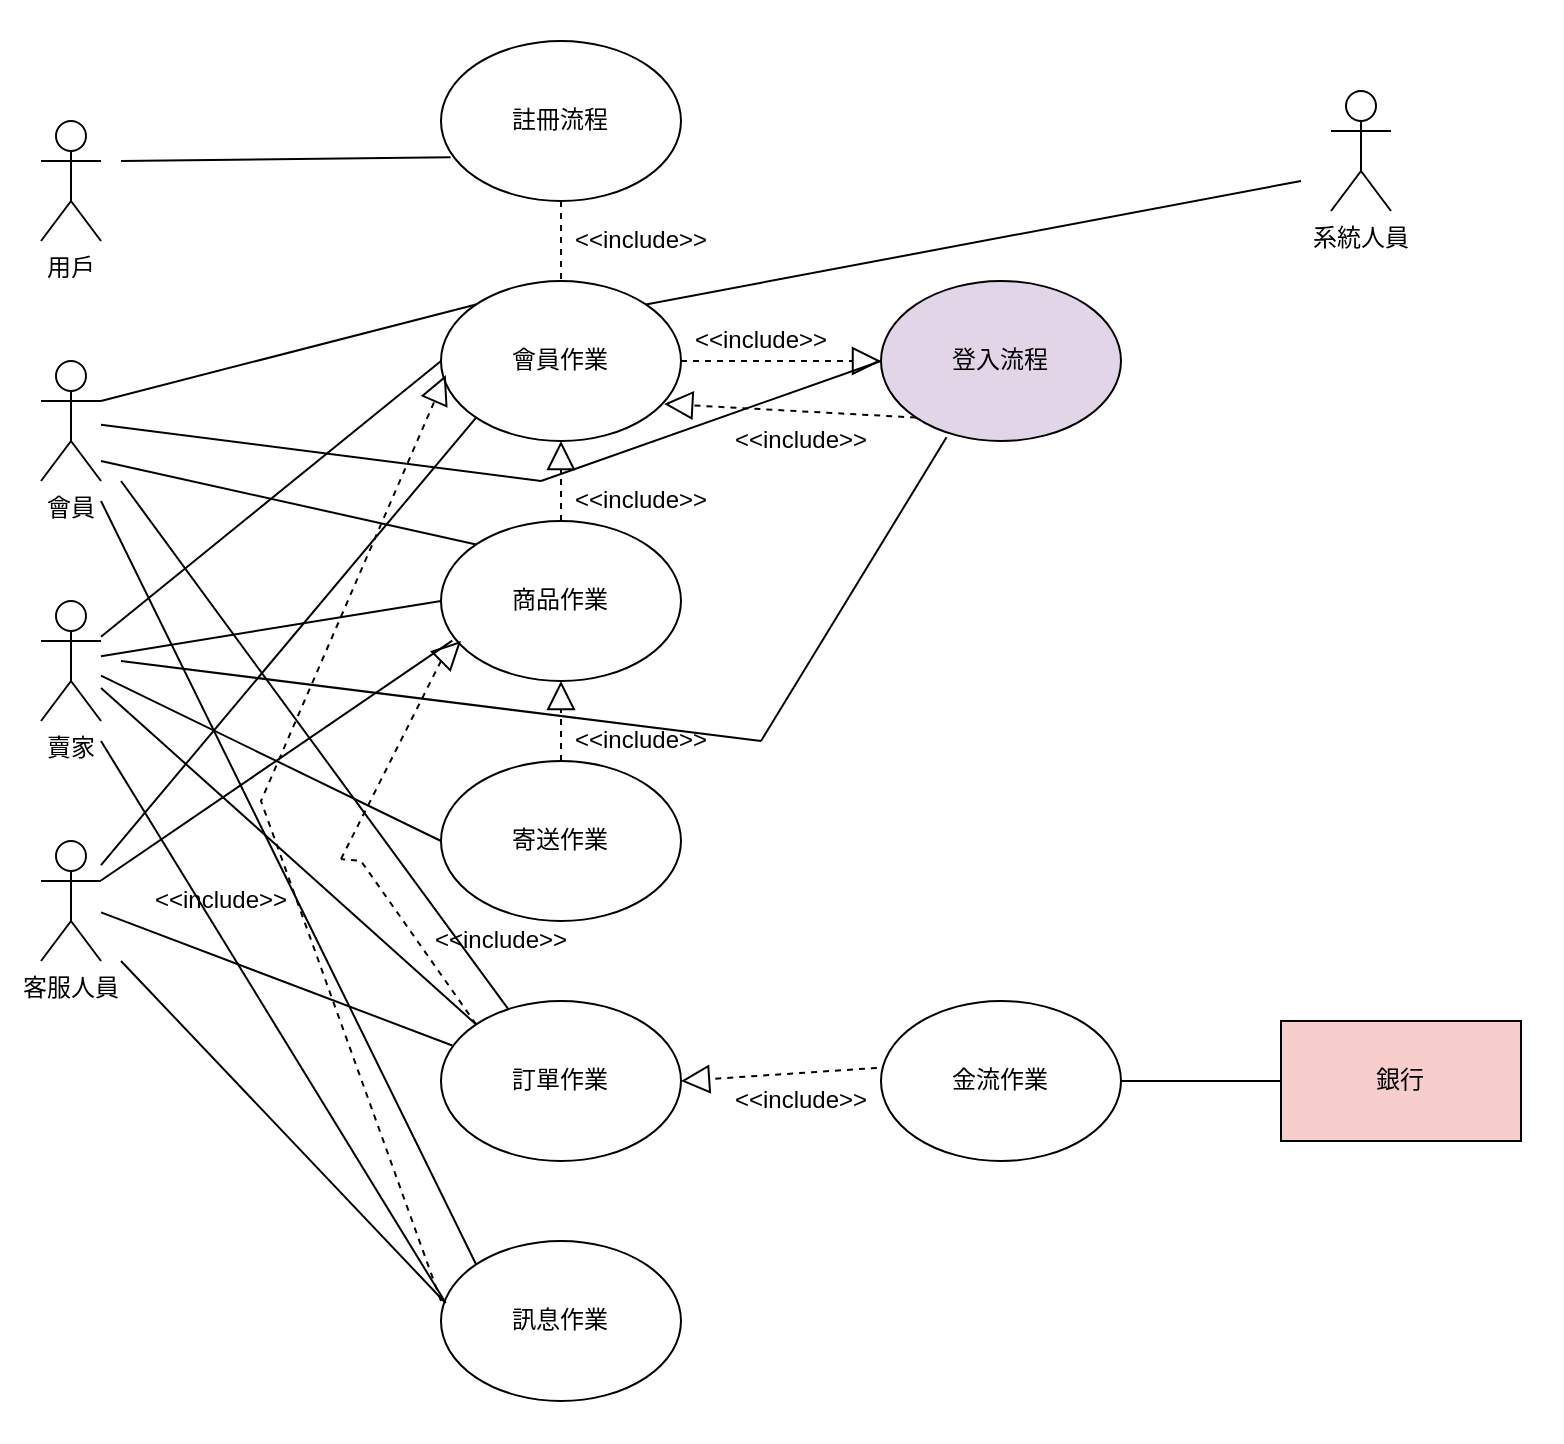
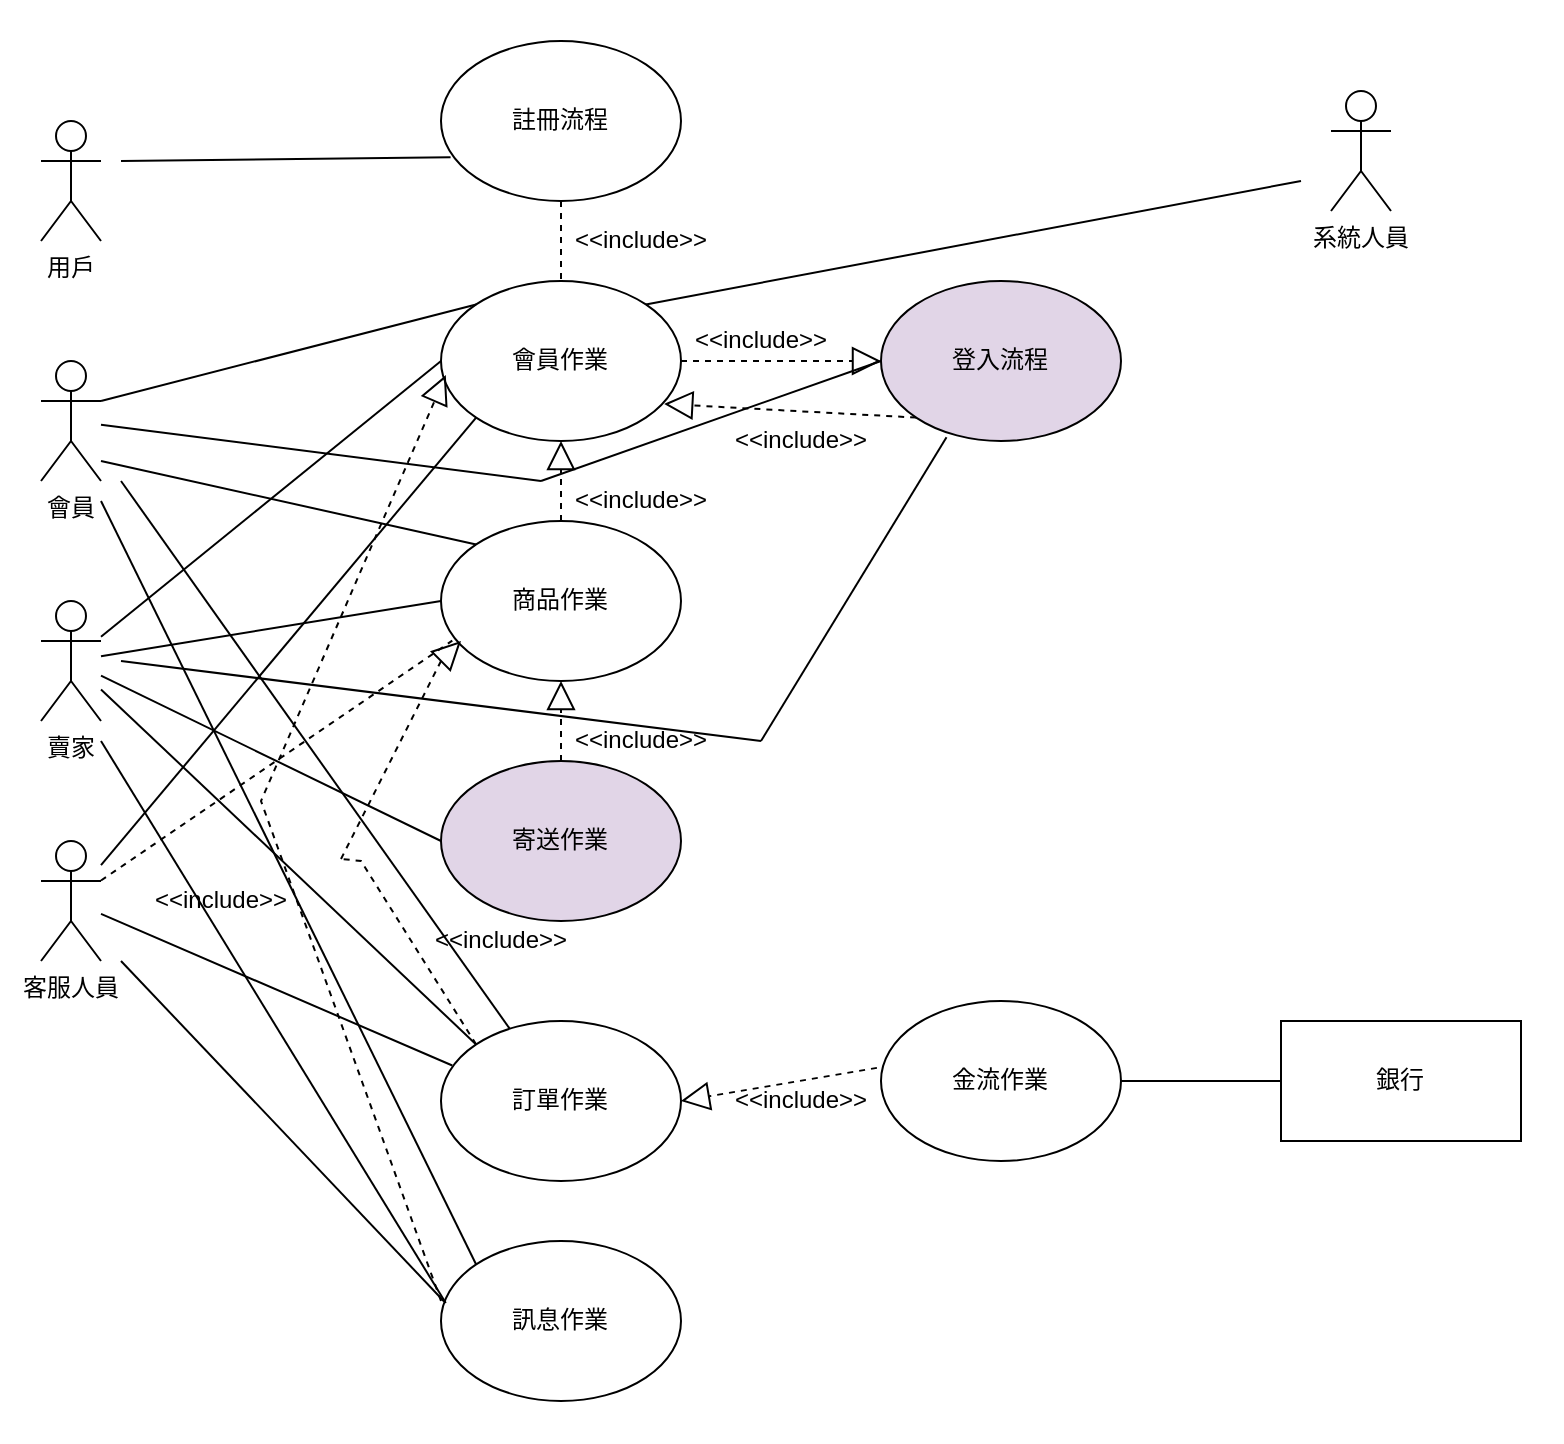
edge "商品作業" -- "客服人員": style solid -> dashed
node "寄送作業": fillcolor #ffffff -> #e1d5e7
node "訂單作業": moved (561, 1081) -> (561, 1101)
node "銀行": fillcolor #f8cecc -> #ffffff
